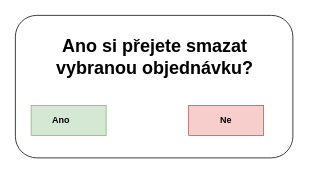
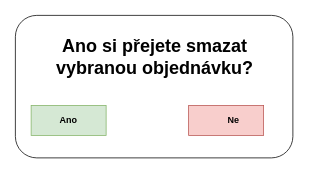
node "Ano": moved (61, 120) -> (69, 120)
node "Ne": moved (226, 120) -> (234, 120)
